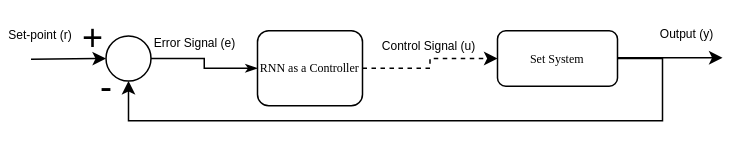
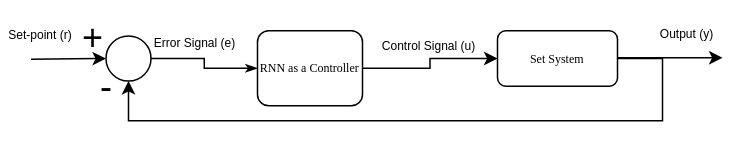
edge "RNN as a Controller" -> "Set System": style dashed -> solid
